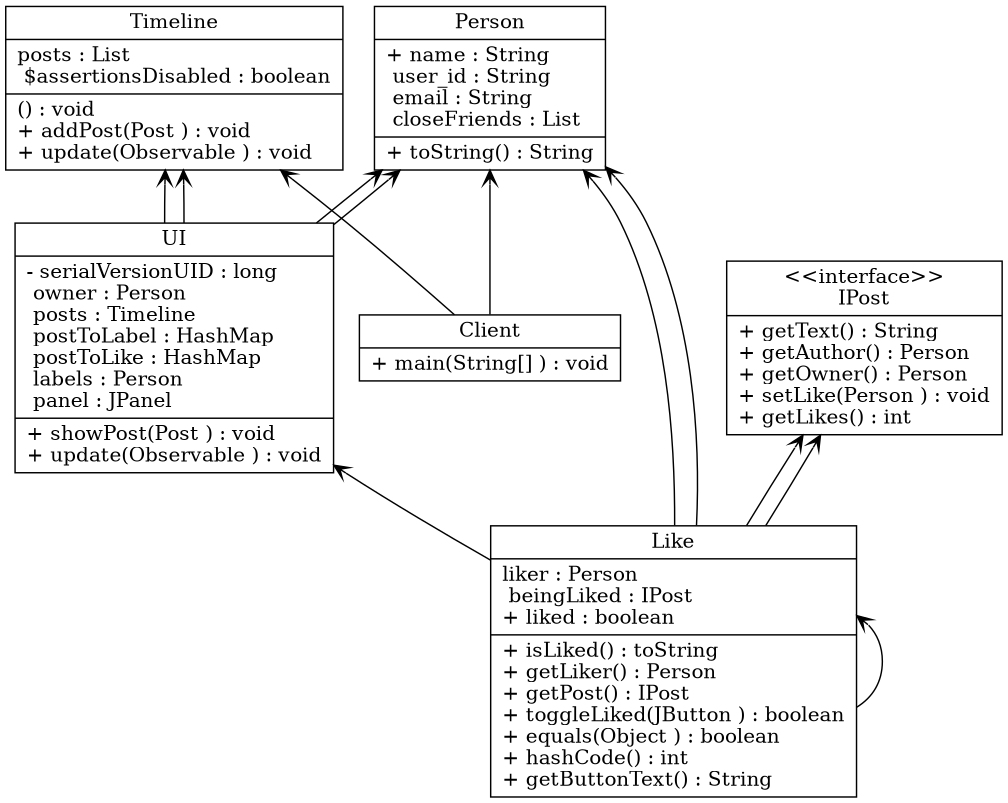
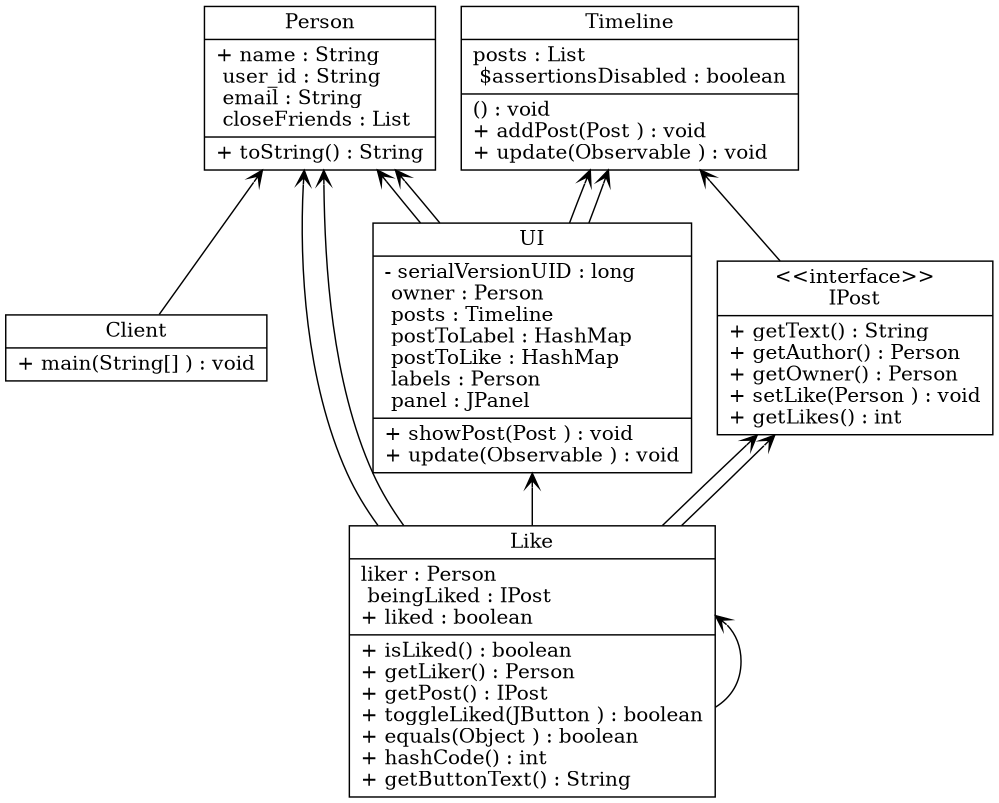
edge "Client" -> "Timeline": now "IPost" -> "Timeline"
node "Like": text "+ isLiked() : toString" -> "+ isLiked() : boolean"
